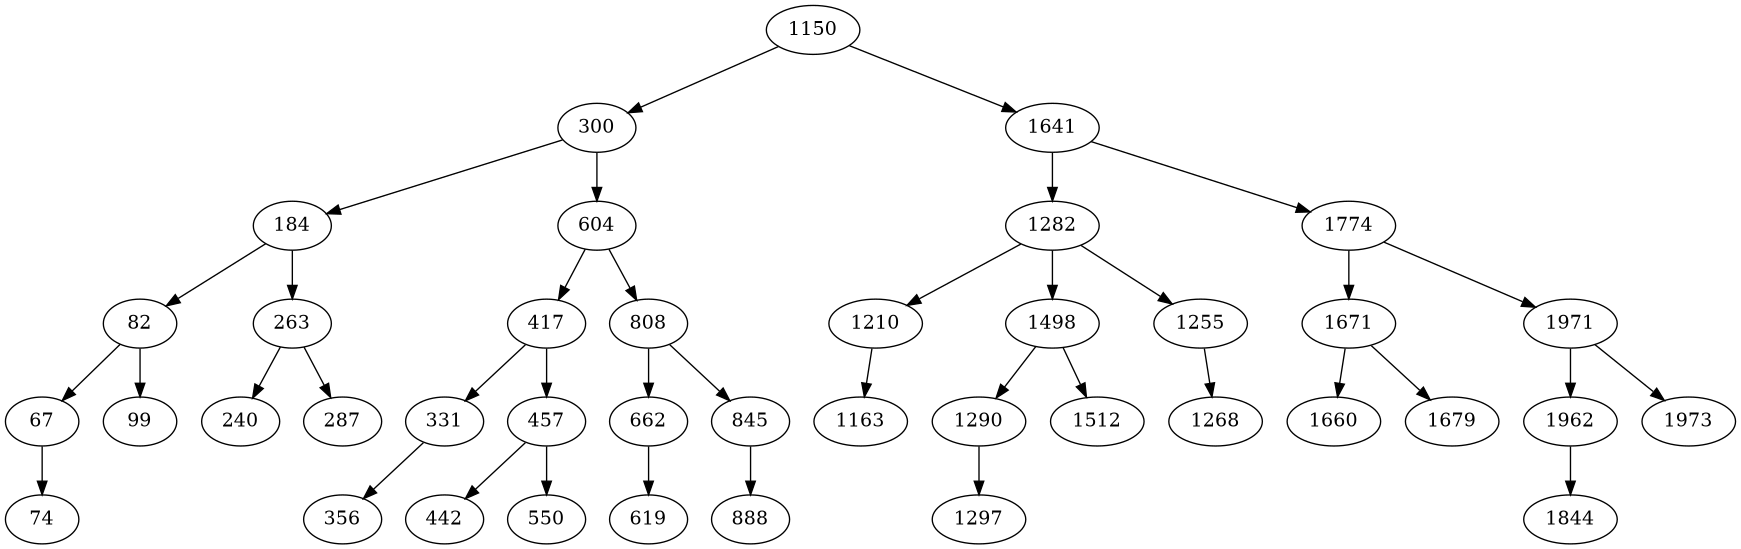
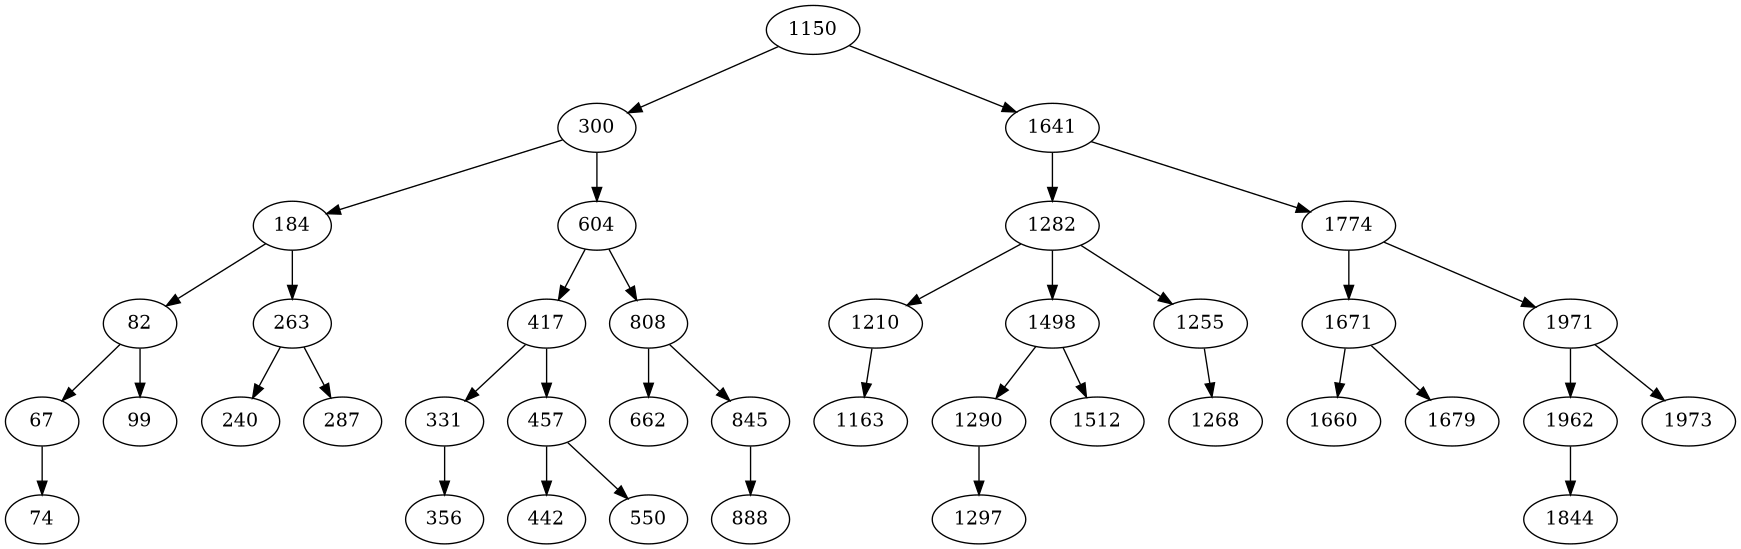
node "619": removed
